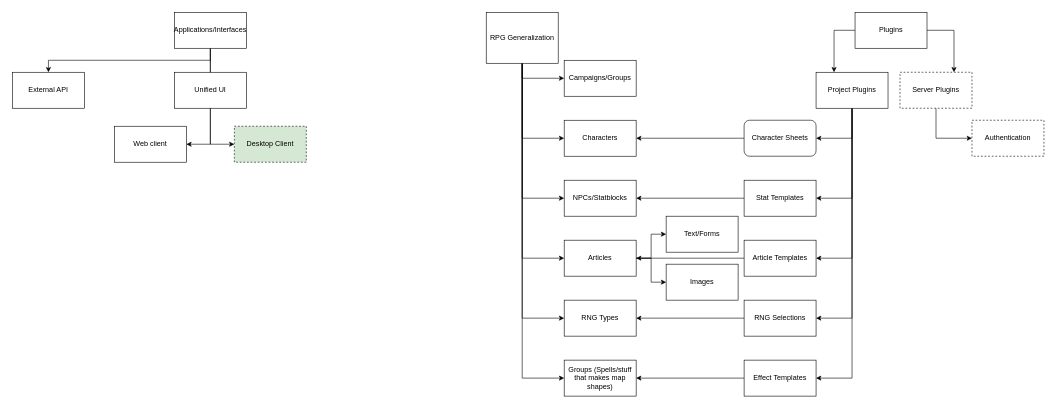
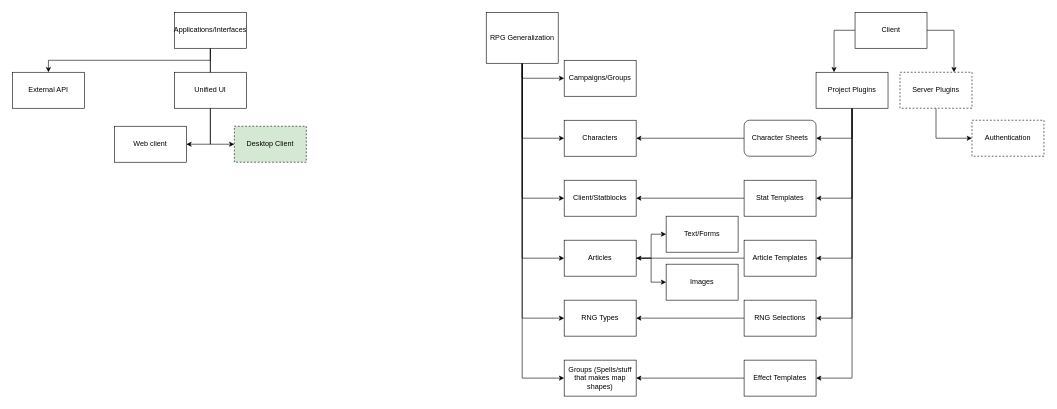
node "Plugins": label "Plugins" -> "Client"
node "NPCs/Statblocks": label "NPCs/Statblocks" -> "Client/Statblocks"
